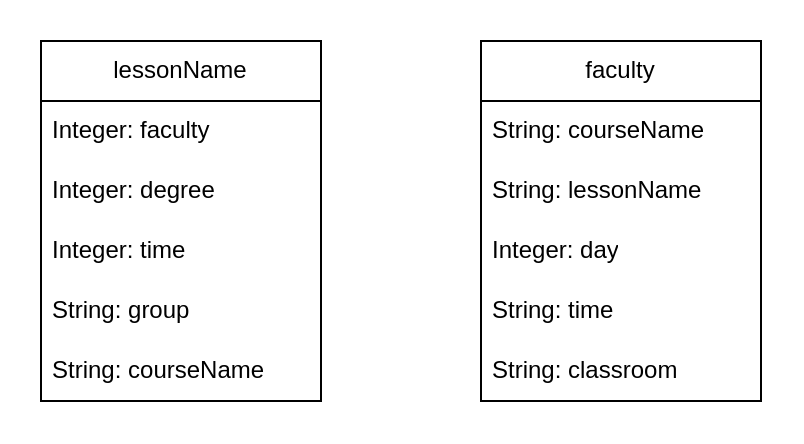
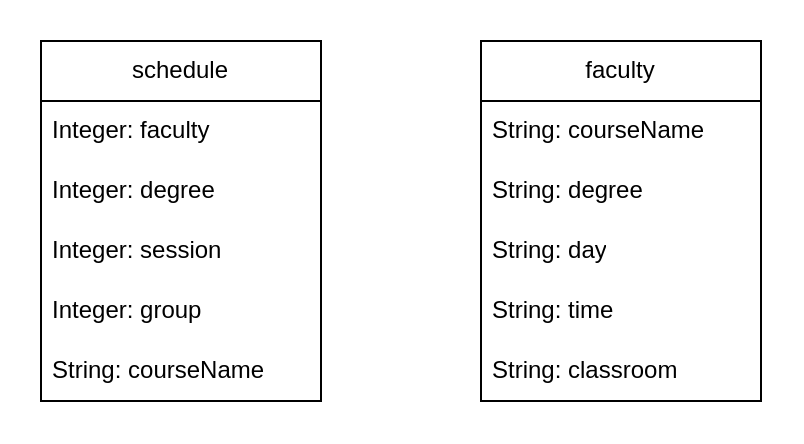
node "lessonName": label "lessonName" -> "schedule"
node "String: lessonName": label "String: lessonName" -> "String: degree"
node "Integer: time": label "Integer: time" -> "Integer: session"
node "Integer: day": label "Integer: day" -> "String: day"
node "String: group": label "String: group" -> "Integer: group"
